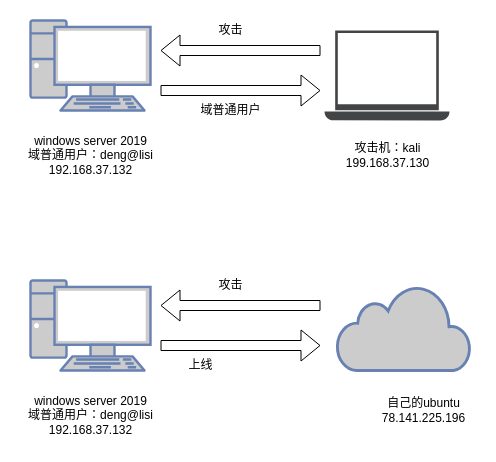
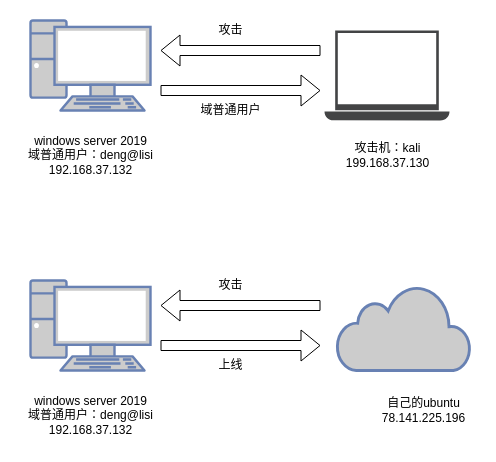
node "上线": moved (201, 366) -> (231, 366)
